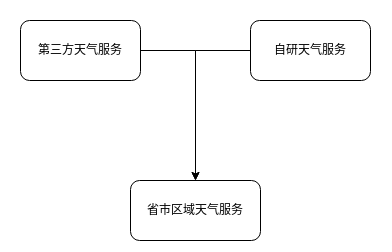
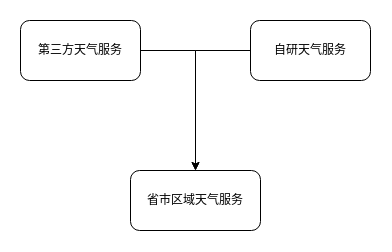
node "省市区域天气服务": moved (196, 211) -> (196, 201)
